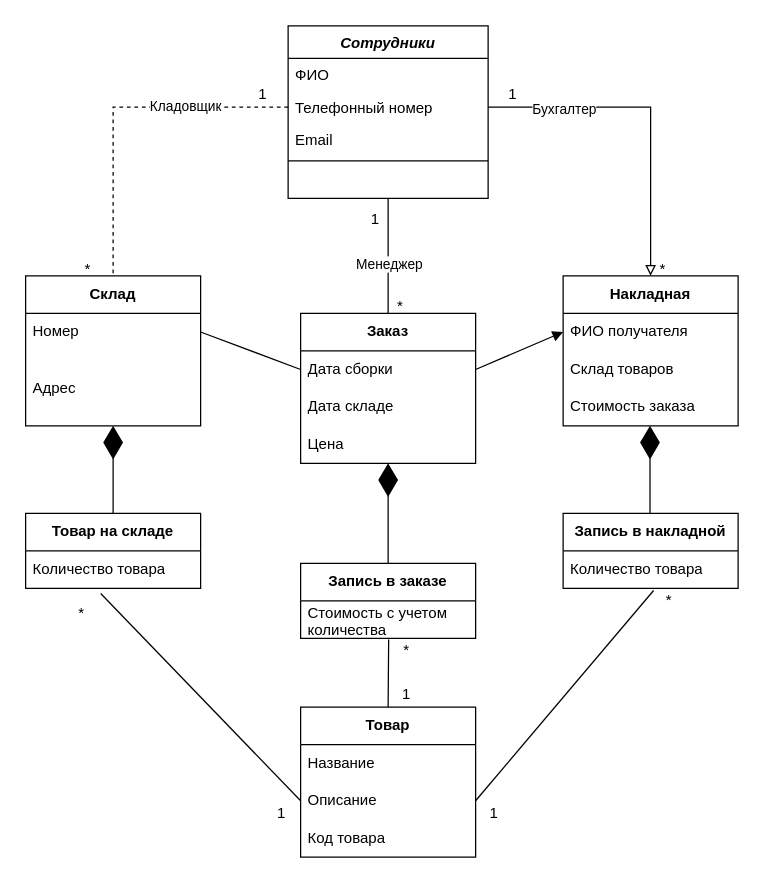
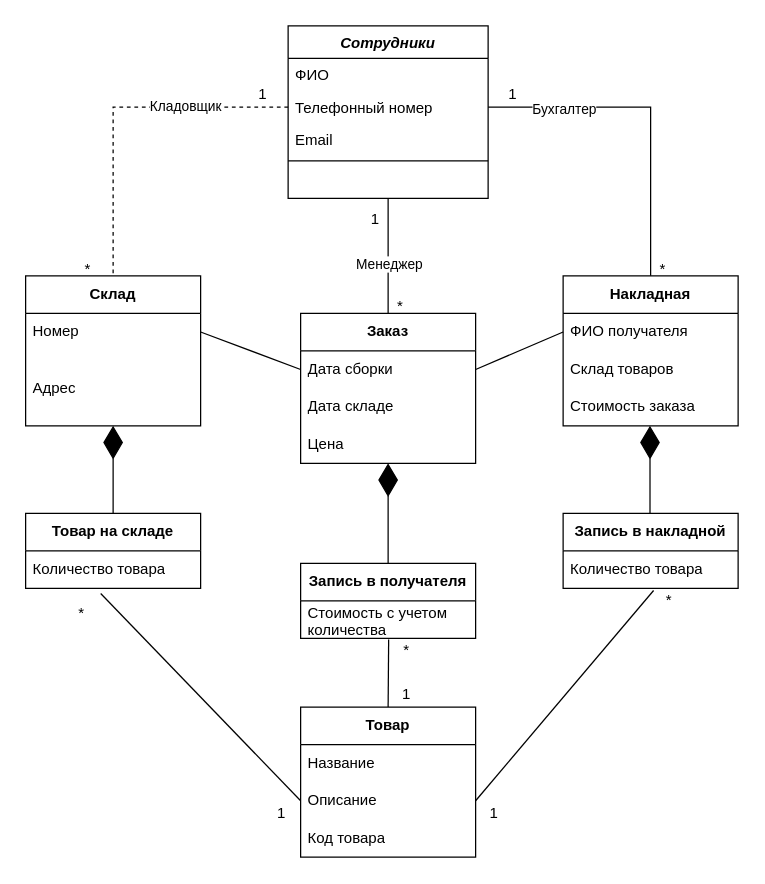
edge "Телефонный номер" -> "Накладная": arrowhead block -> none
edge "Дата сборки" -> "ФИО получателя": arrowhead block -> none
node "Запись в заказе": label "Запись в заказе" -> "Запись в получателя"
